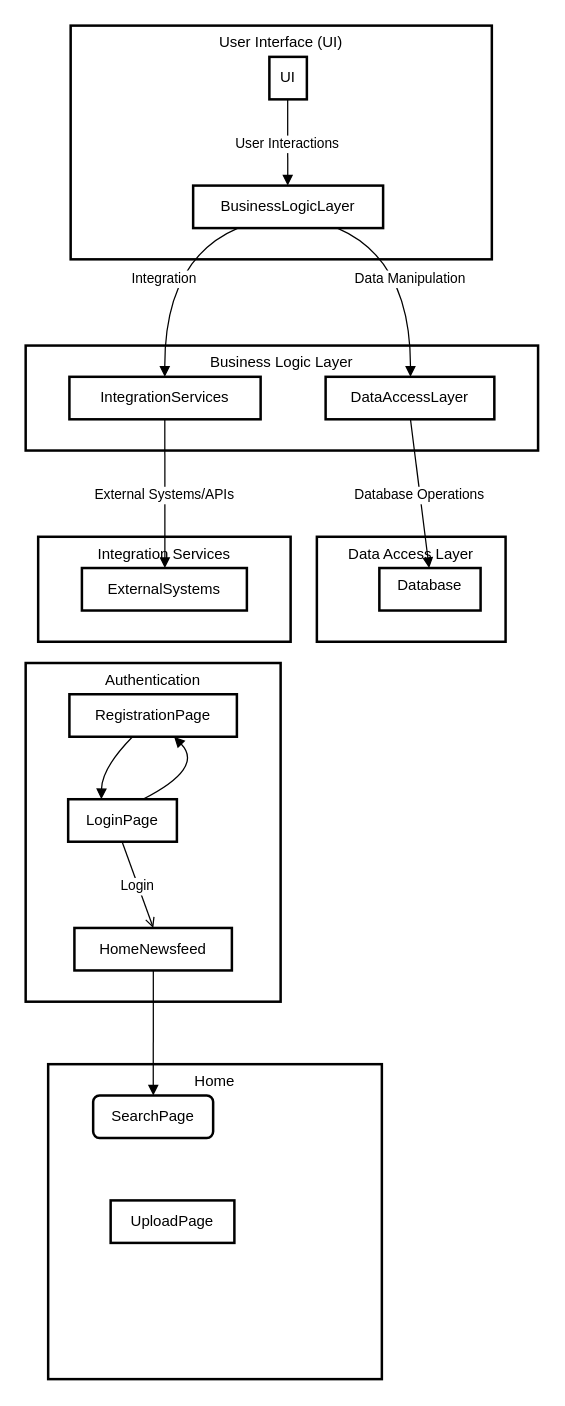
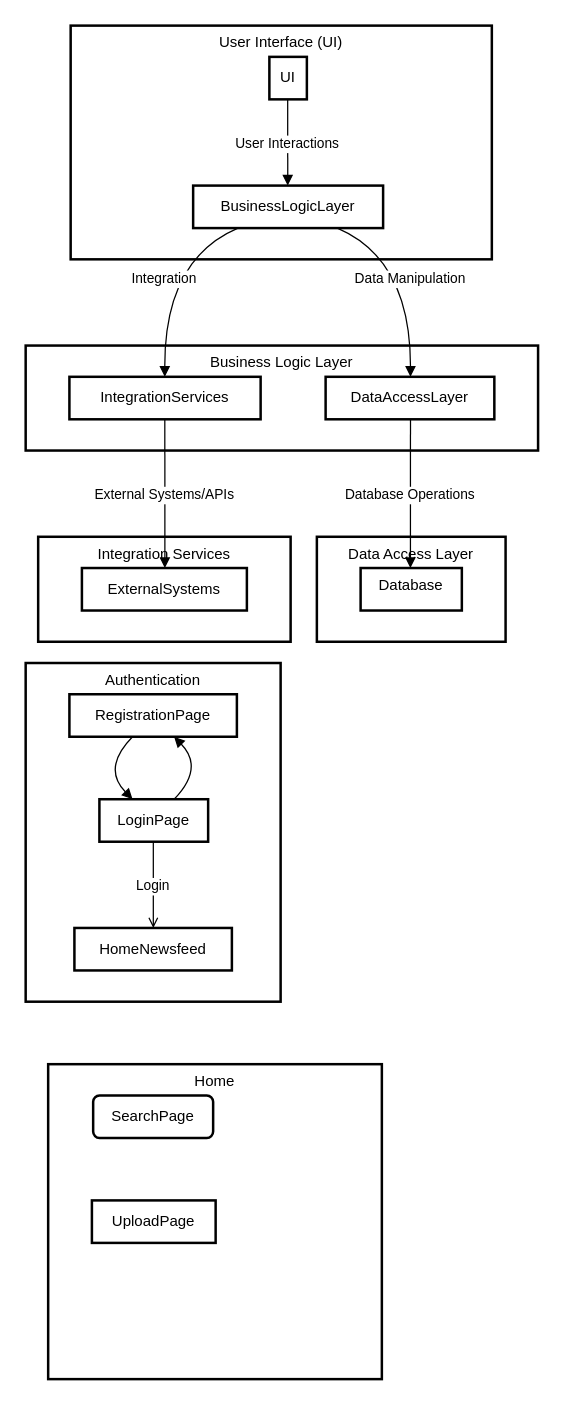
node "Database": moved (430, 589) -> (411, 589)
node "LoginPage": moved (123, 821) -> (154, 821)
edge "HomeNewsfeed" -> "SearchPage": removed
node "UploadPage": moved (173, 1222) -> (154, 1222)
